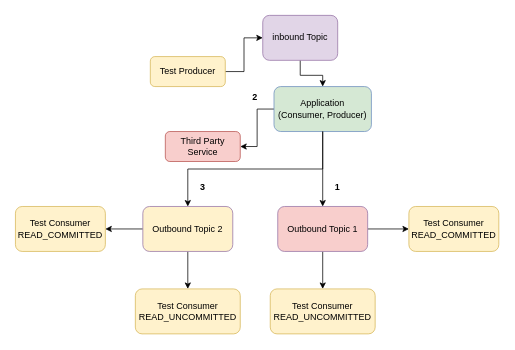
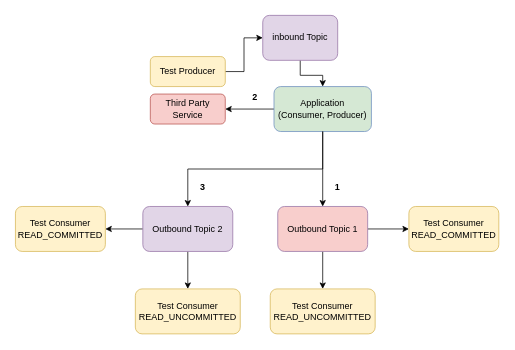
node "Third Party Service": moved (203, 147) -> (188, 109)
node "Outbound Topic 2": fillcolor #fff2cc -> #e1d5e7
